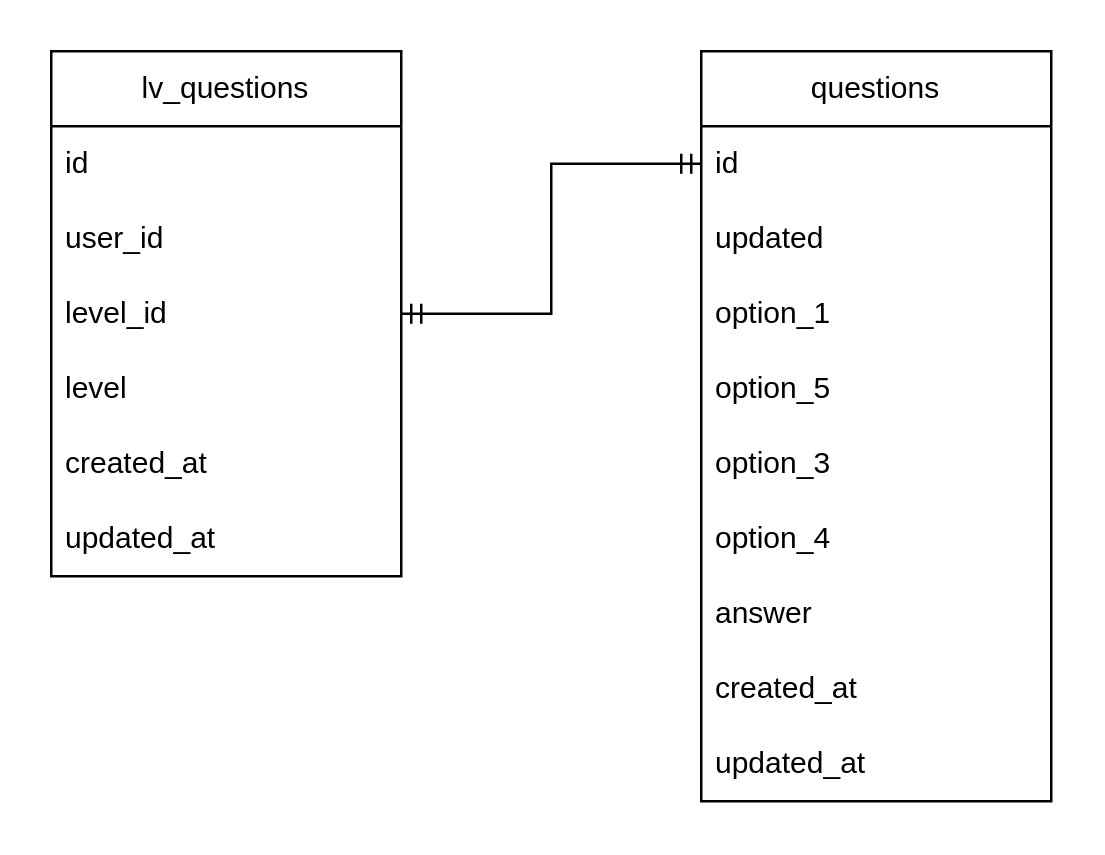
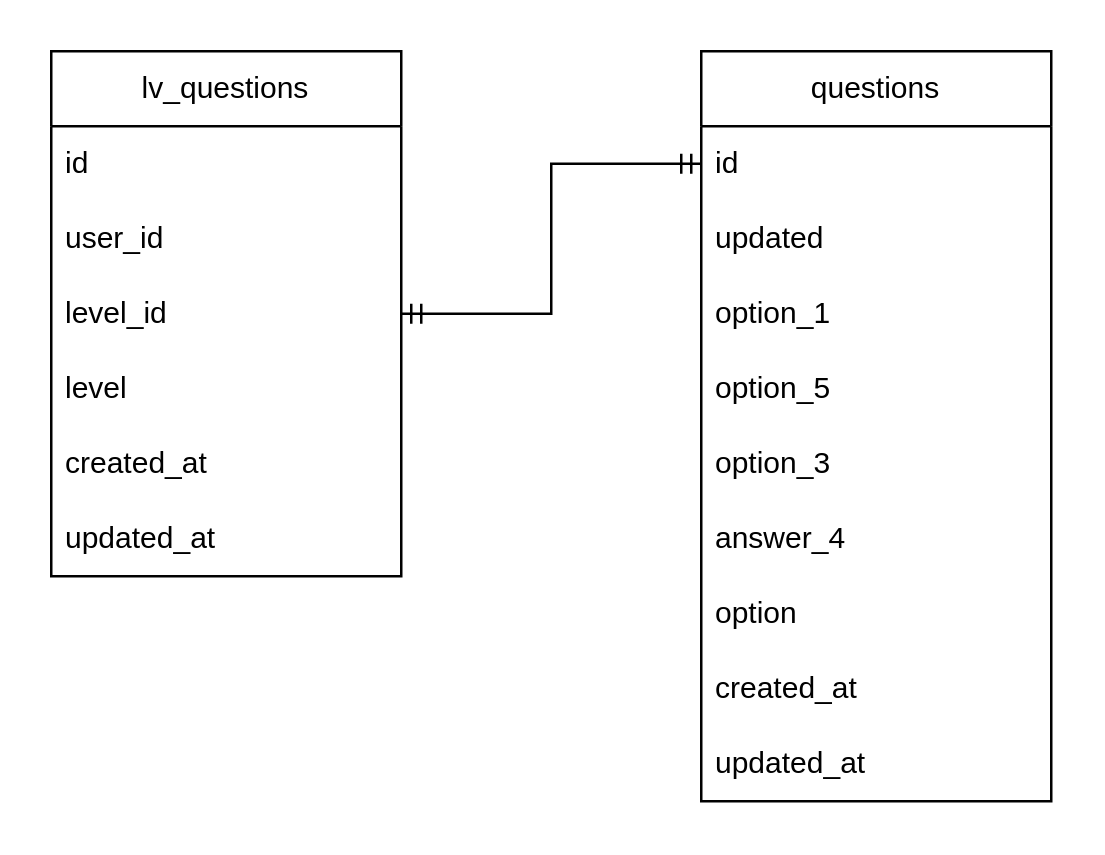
node "option_4": label "option_4" -> "answer_4"
node "answer": label "answer" -> "option"
